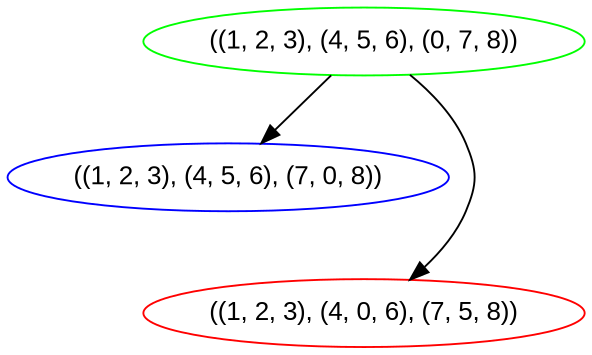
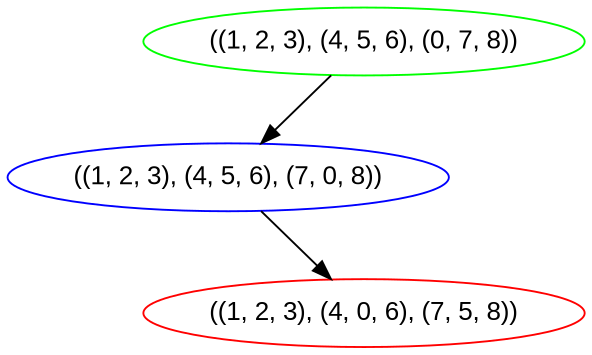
edge "((1, 2, 3), (4, 5, 6), (0, 7, 8))" -> "((1, 2, 3), (4, 0, 6), (7, 5, 8))": now "((1, 2, 3), (4, 5, 6), (7, 0, 8))" -> "((1, 2, 3), (4, 0, 6), (7, 5, 8))"
